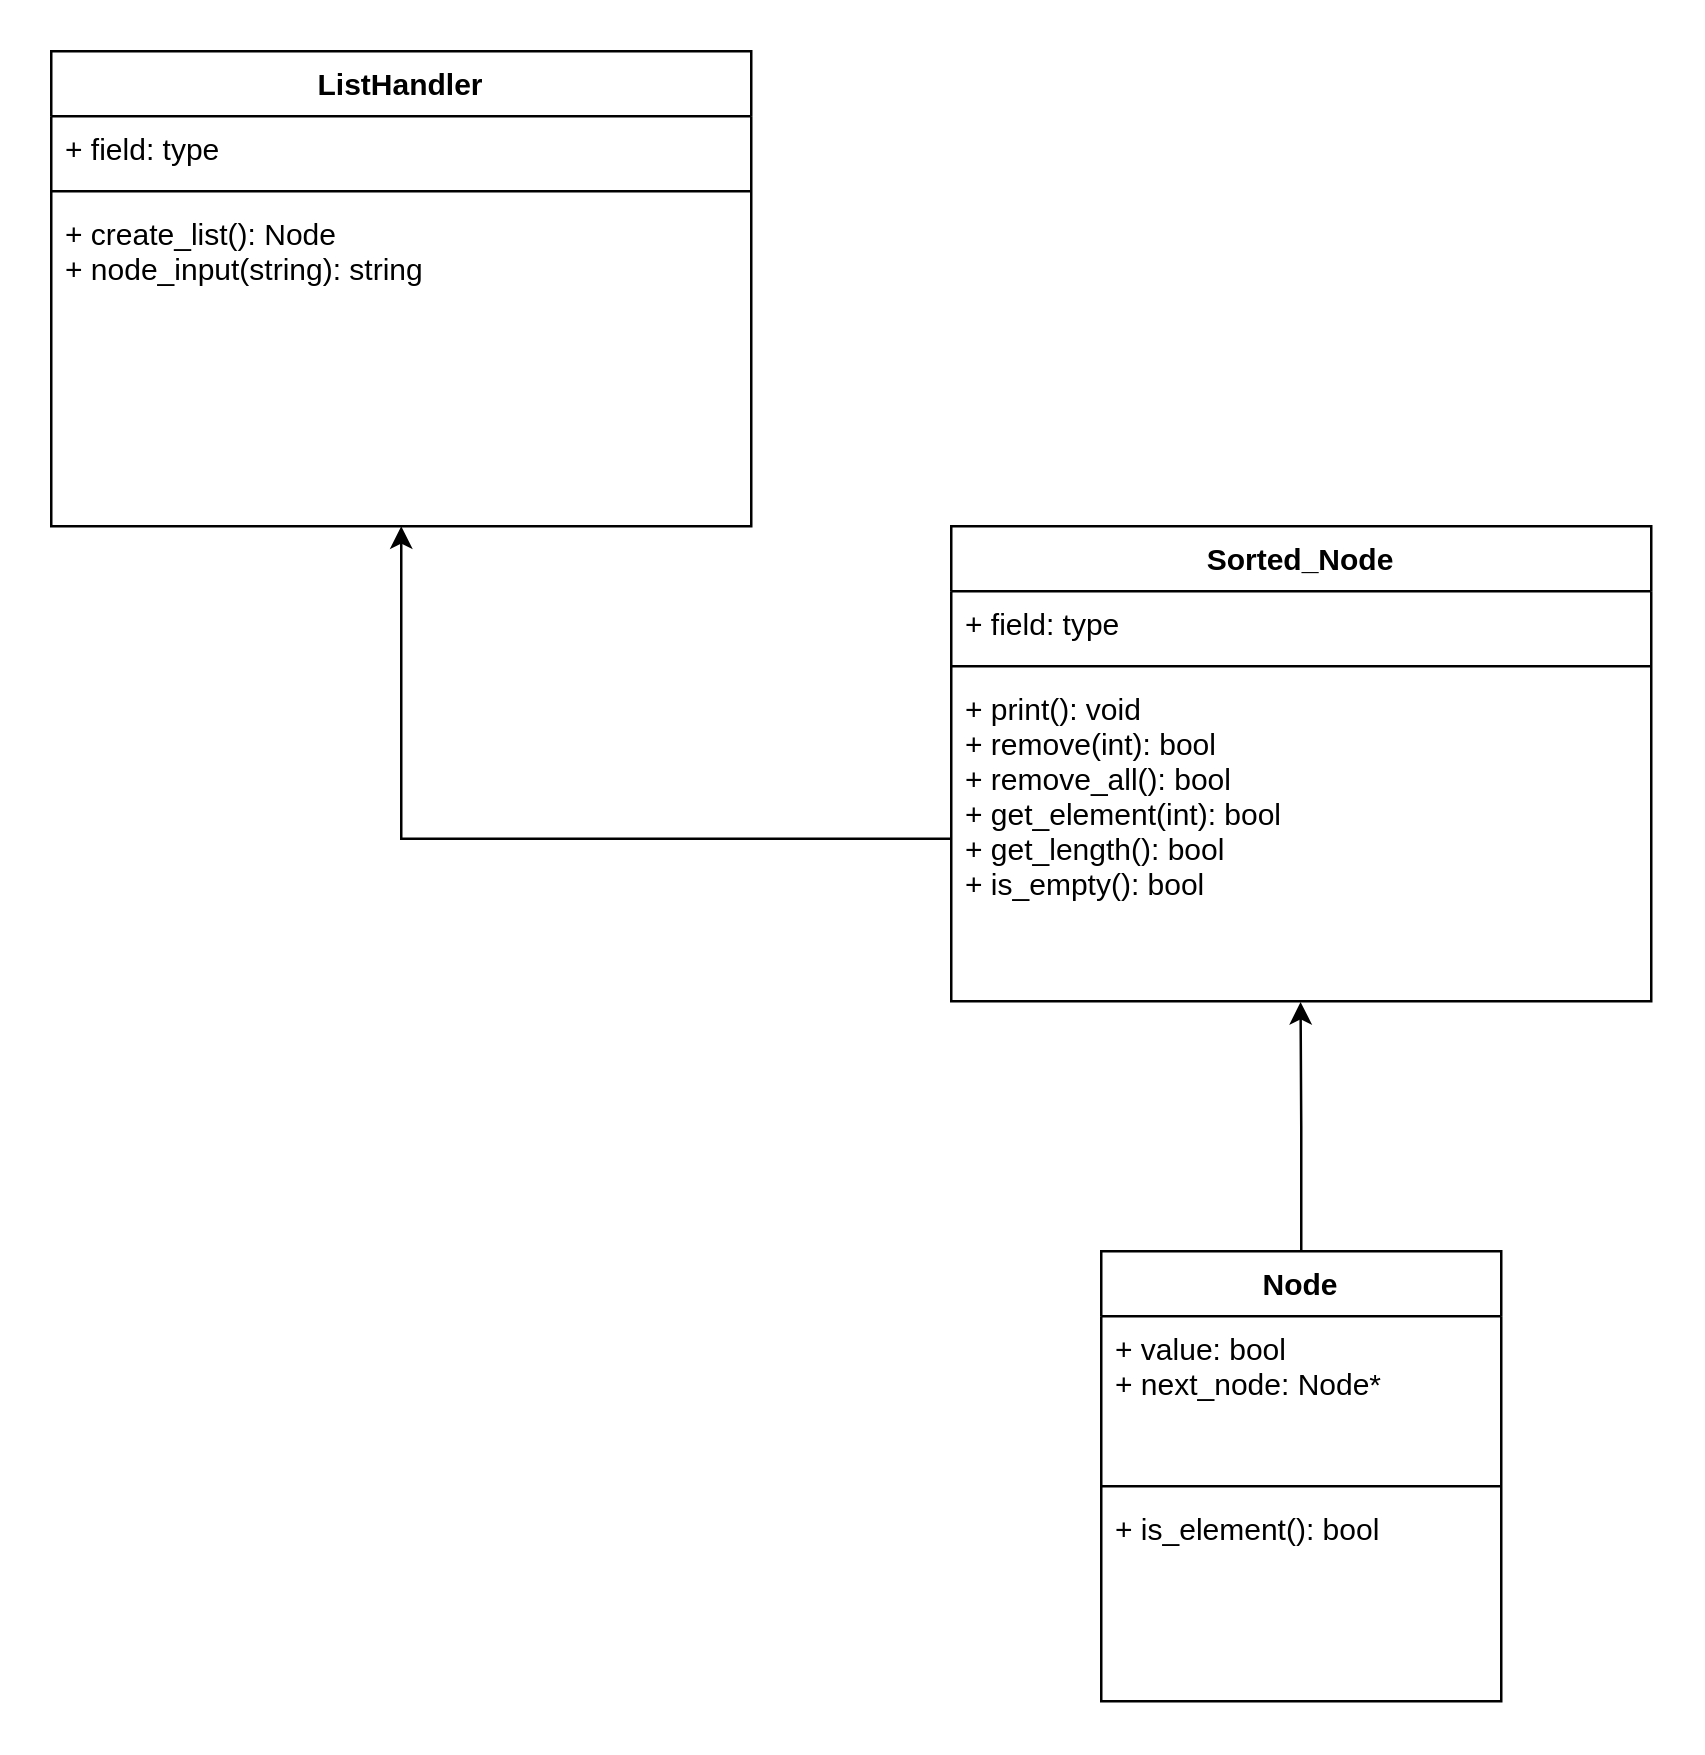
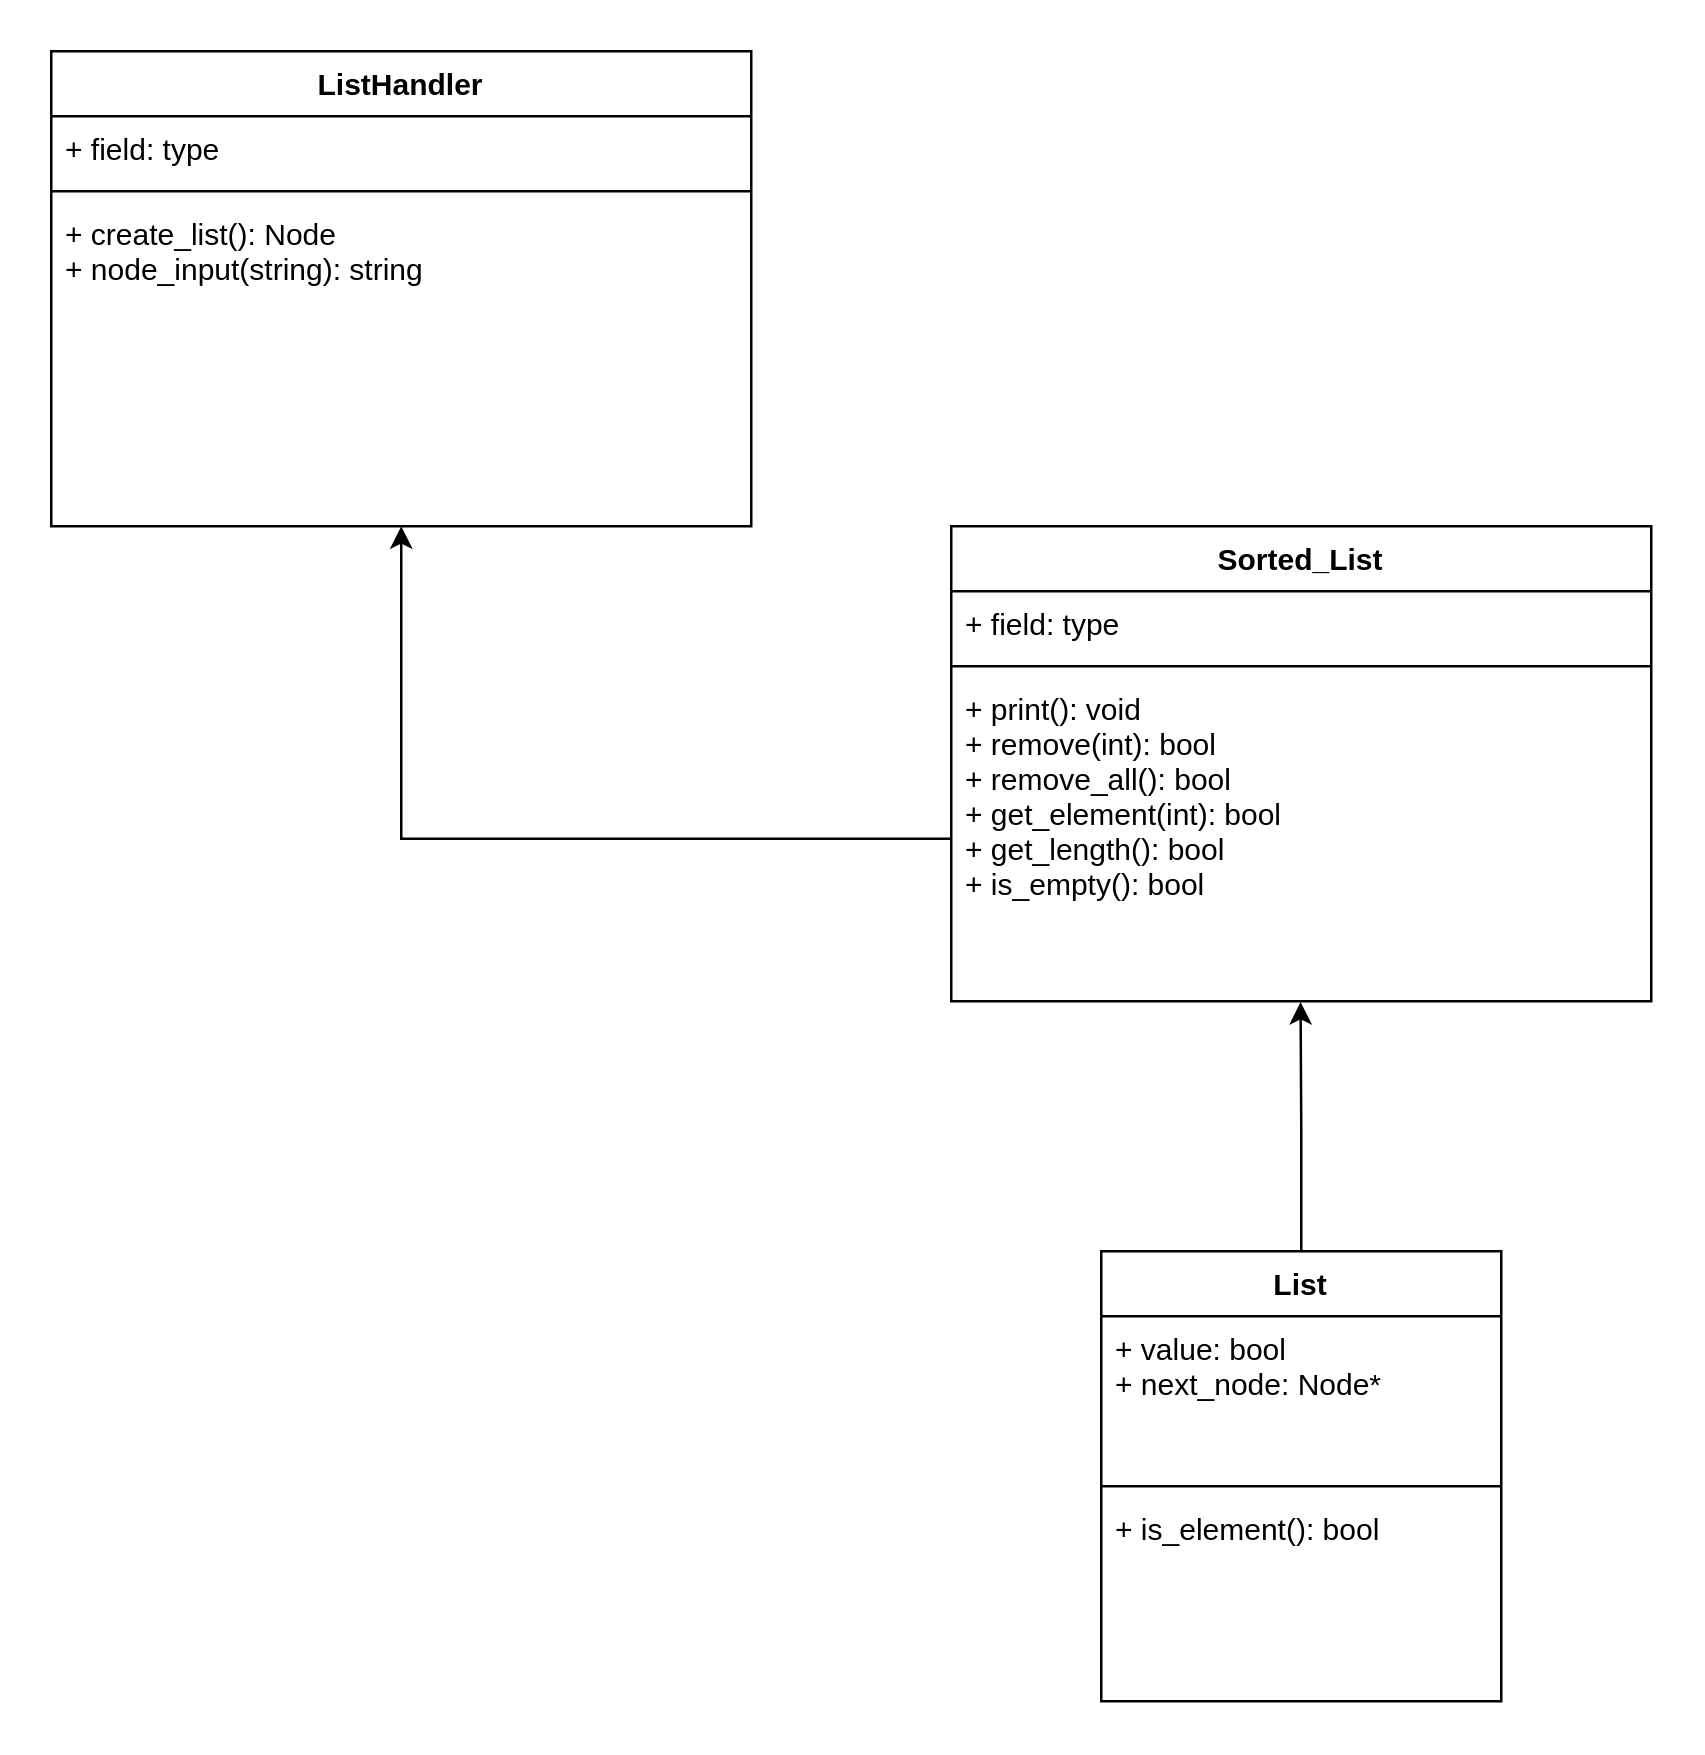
node "Sorted_Node": label "Sorted_Node" -> "Sorted_List"
node "Node": label "Node" -> "List"
